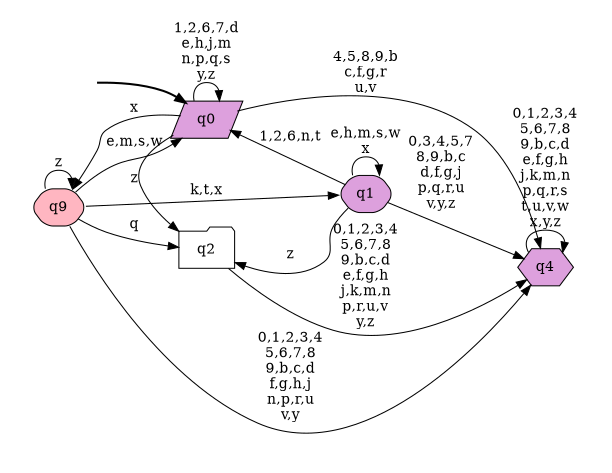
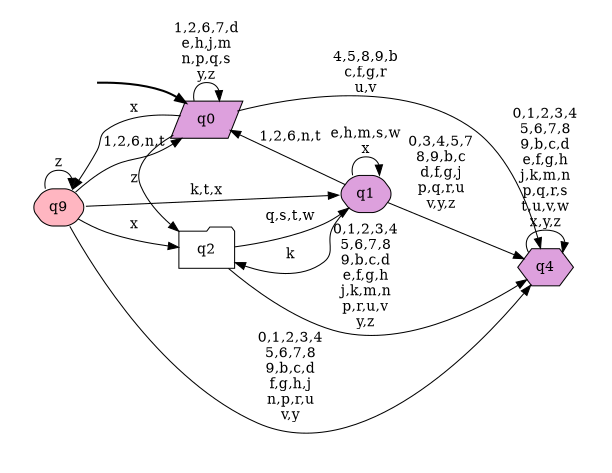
edge "q9" -> "q0": label "e,m,s,w" -> "1,2,6,n,t"
edge "q9" -> "q2": label "q" -> "x"
edge "q2" -> "q1": added, label "q,s,t,w"
edge "q1" -> "q2": label "z" -> "k"
